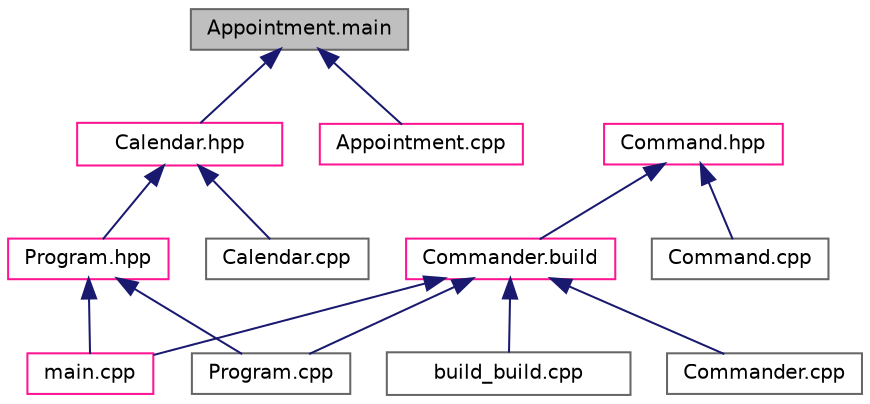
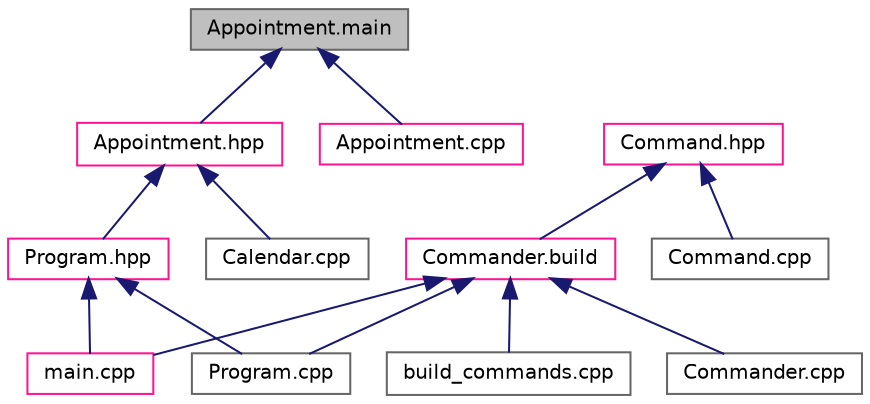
node "Calendar.hpp": label "Calendar.hpp" -> "Appointment.hpp"
node "build_build.cpp": label "build_build.cpp" -> "build_commands.cpp"
